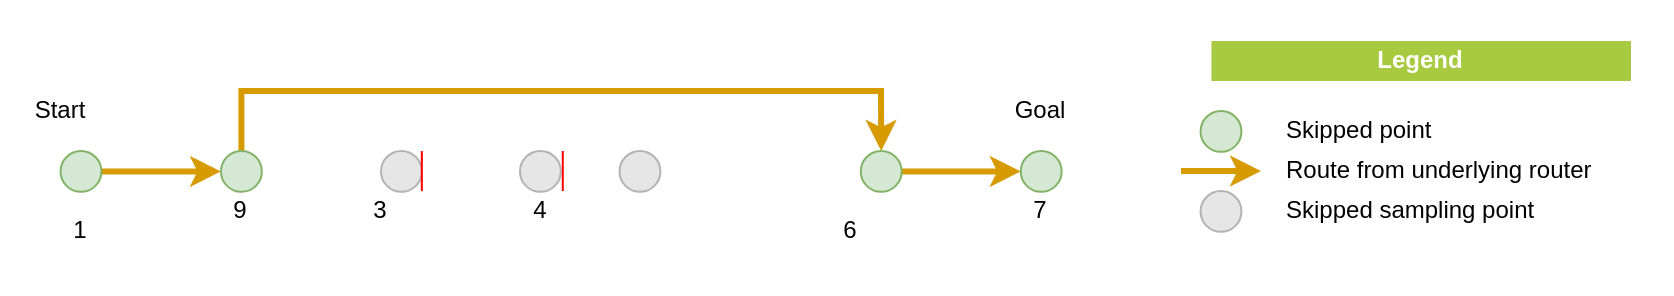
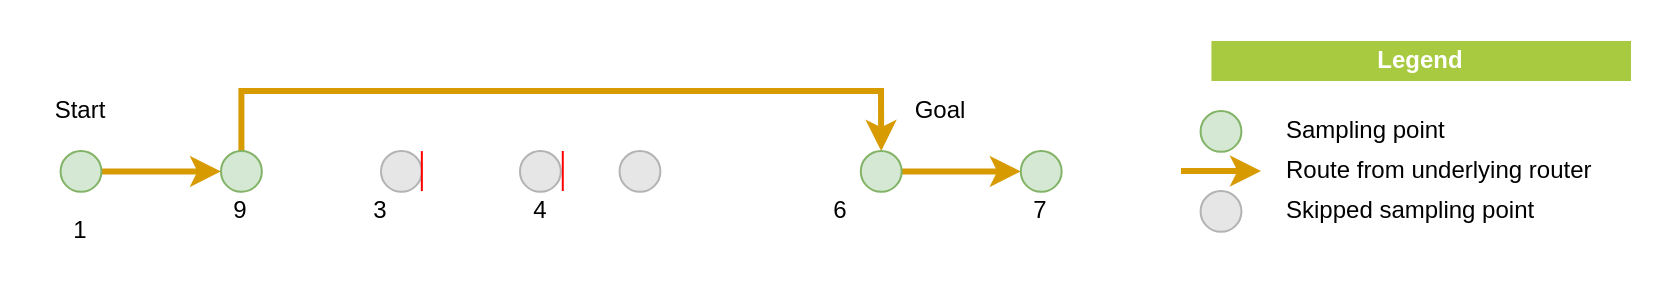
node "Start": moved (61, 111) -> (81, 111)
node "Goal": moved (1041, 111) -> (941, 111)
node "Skipped point": label "Skipped point" -> "Sampling point"
node "6": moved (851, 232) -> (841, 212)
